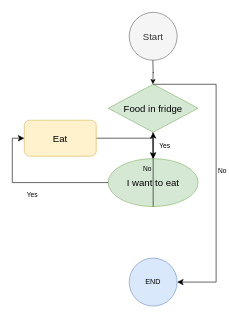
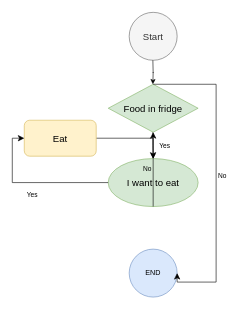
node "END": moved (153, 282) -> (153, 273)
